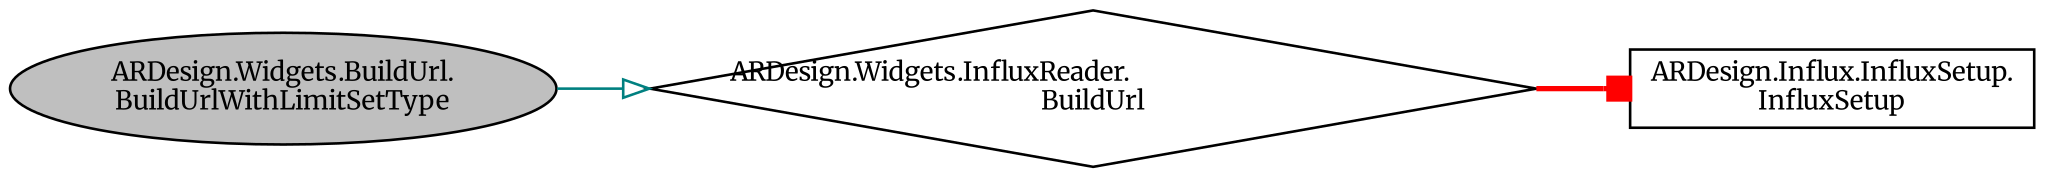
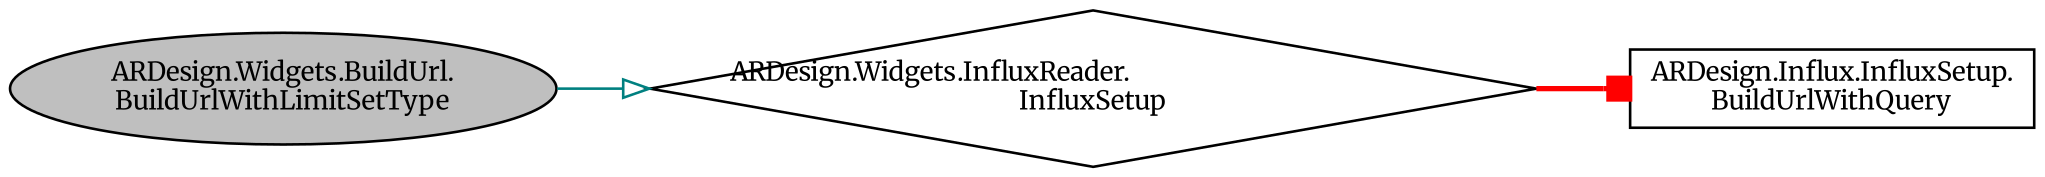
node "ARDesign.Widgets.InfluxReader. BuildUrl": label "ARDesign.Widgets.InfluxReader. BuildUrl" -> "ARDesign.Widgets.InfluxReader. InfluxSetup"
node "ARDesign.Influx.InfluxSetup. InfluxSetup": label "ARDesign.Influx.InfluxSetup. InfluxSetup" -> "ARDesign.Influx.InfluxSetup. BuildUrlWithQuery"
